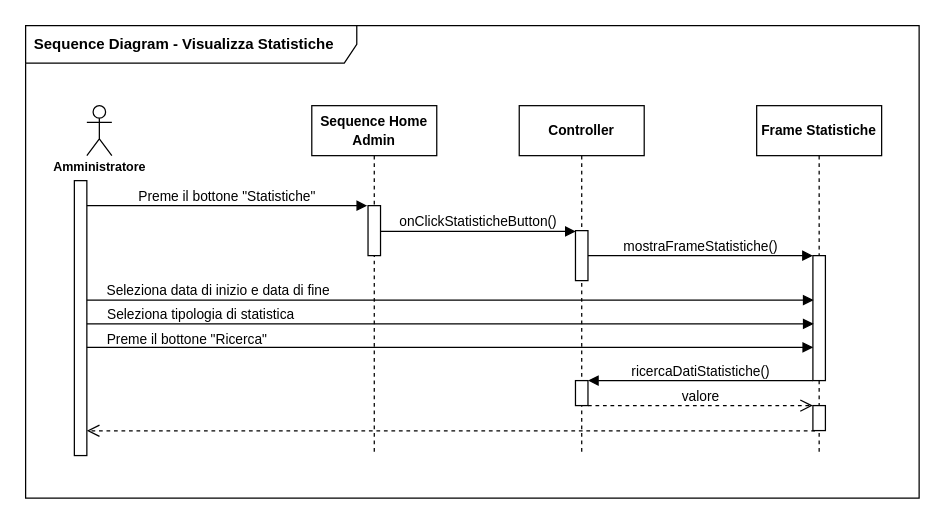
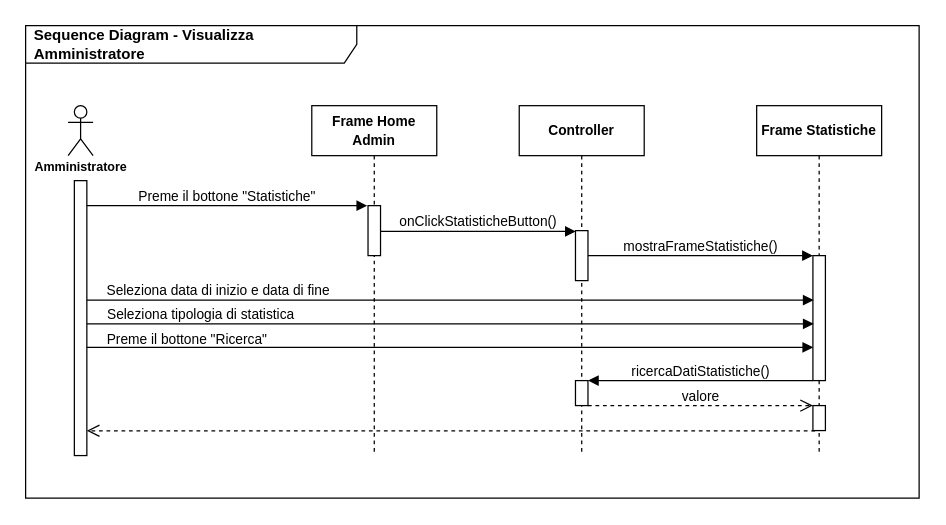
node "Sequence Diagram - Visualizza Statistiche": label "Sequence Diagram - Visualizza Statistiche" -> "Sequence Diagram - Visualizza Amministratore"
node "Amministratore": moved (99, 131) -> (81, 131)
node "Sequence Home Admin": label "Sequence Home Admin" -> "Frame Home Admin"
